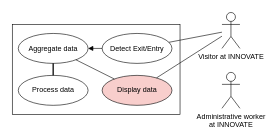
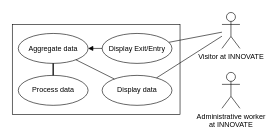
node "Detect Exit/Entry": label "Detect Exit/Entry" -> "Display Exit/Entry"
node "Display data": fillcolor #f8cecc -> #ffffff
